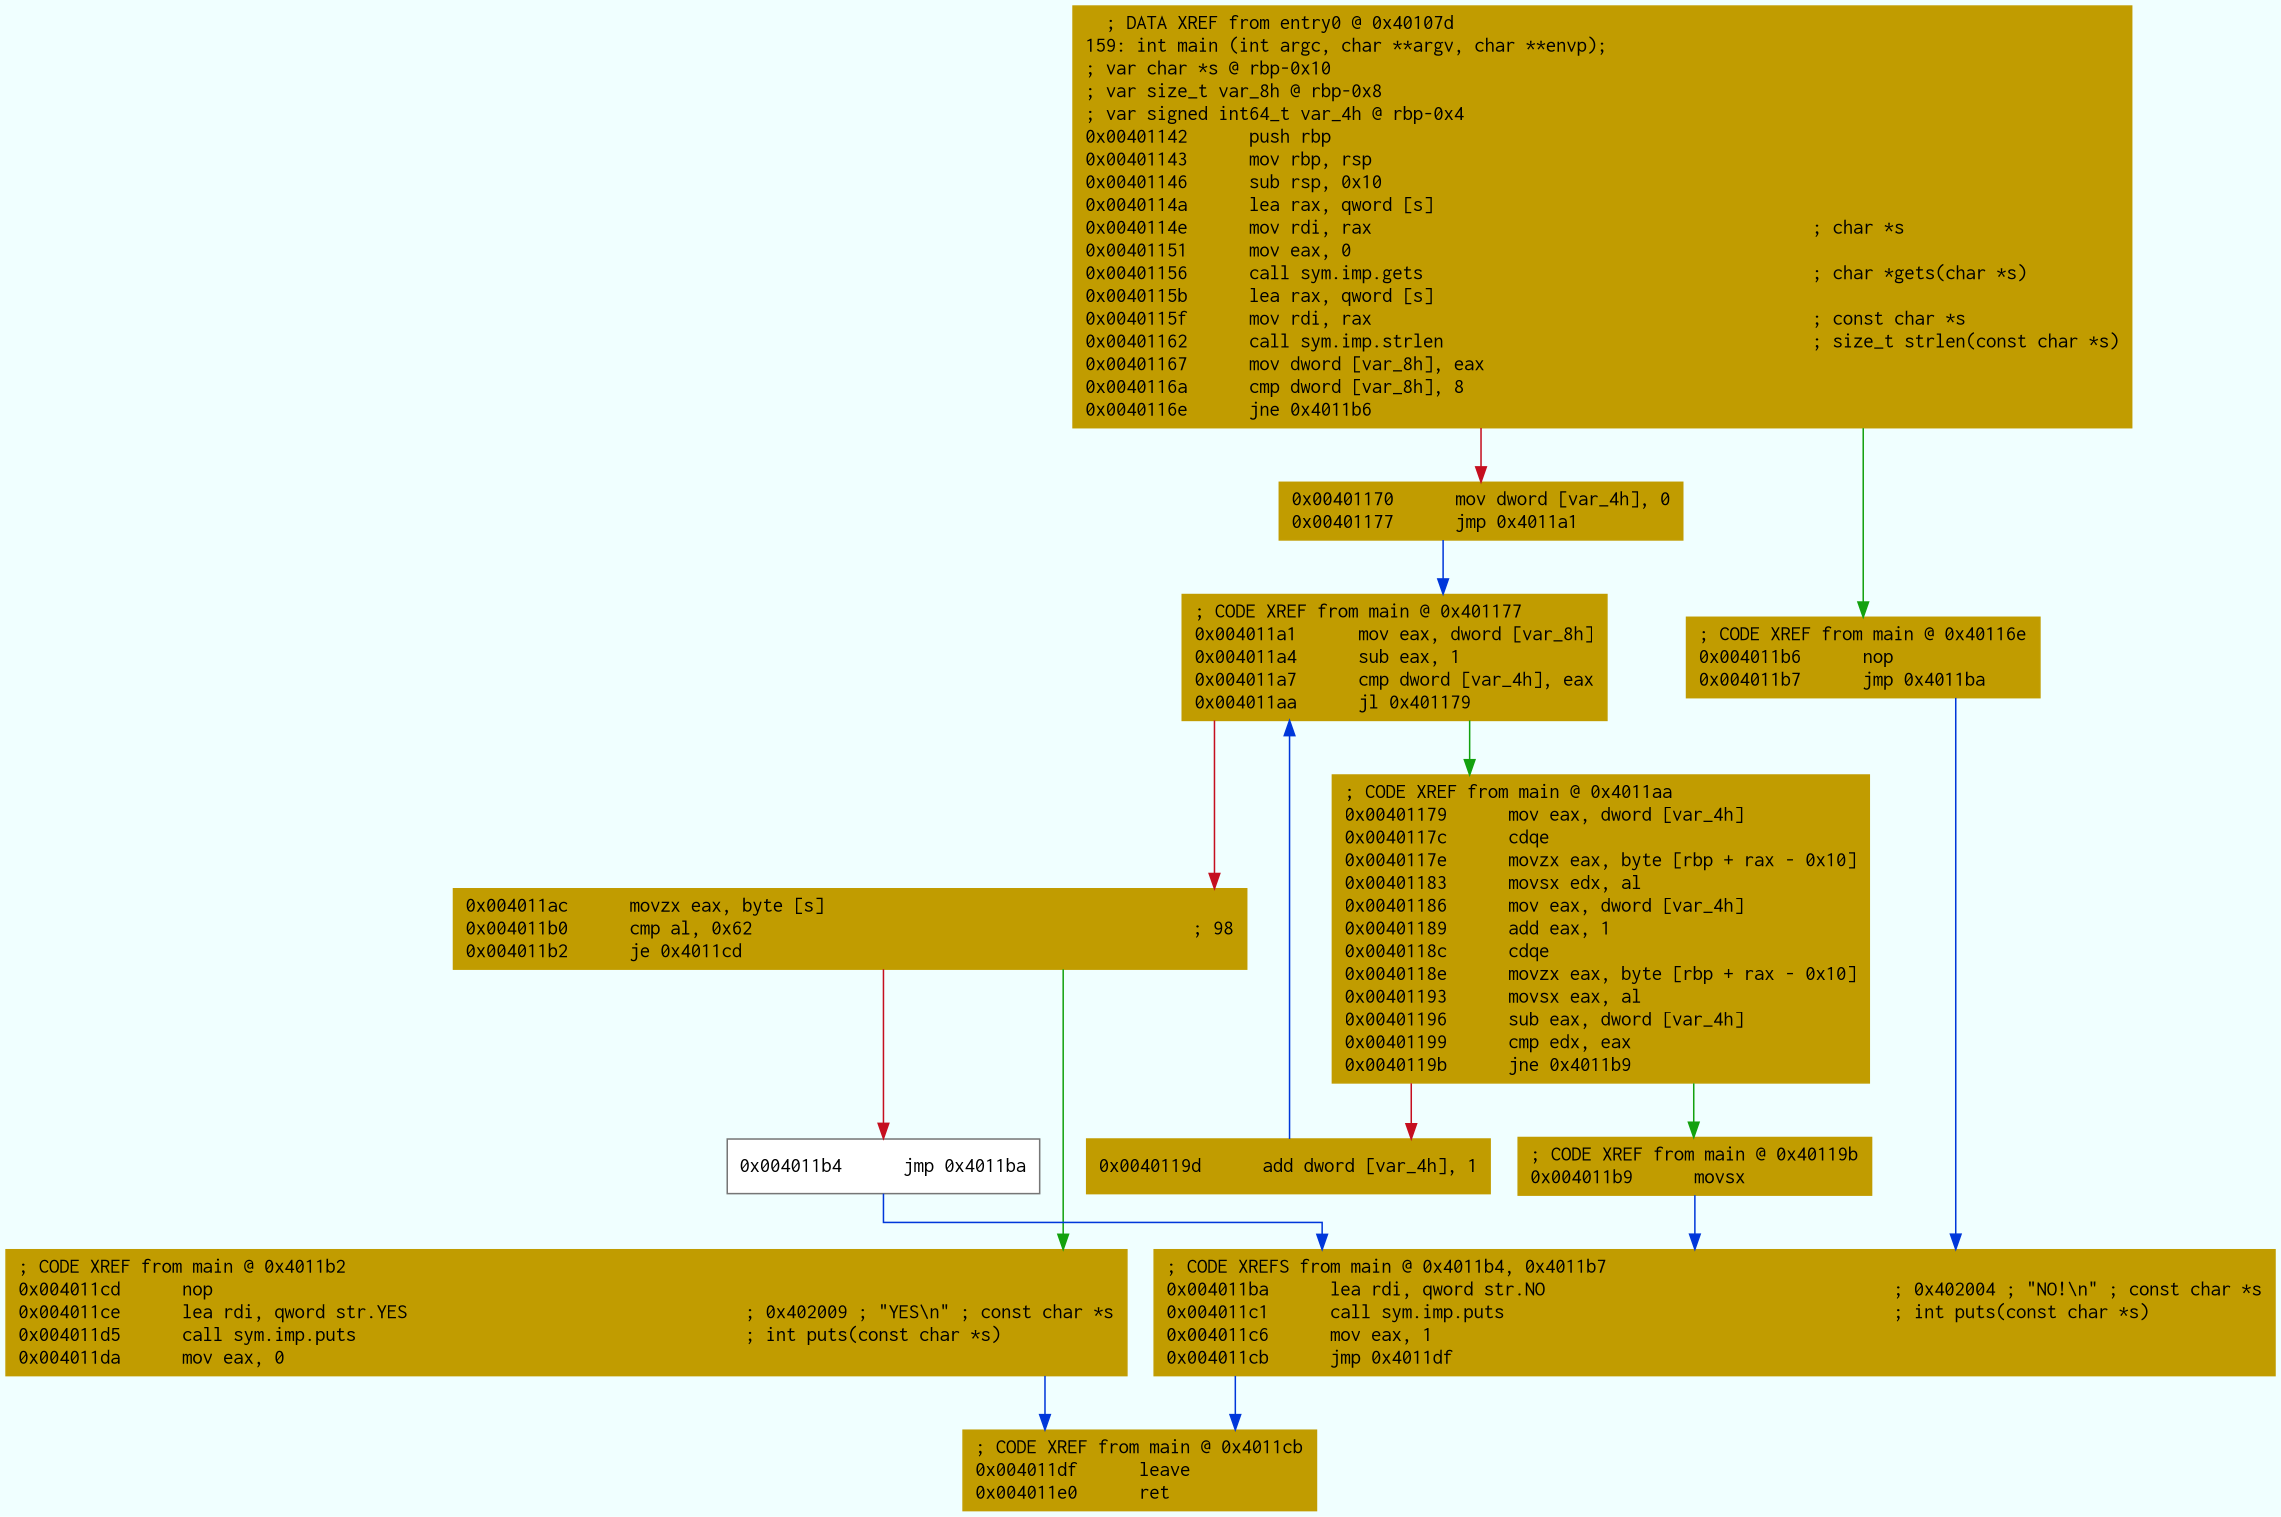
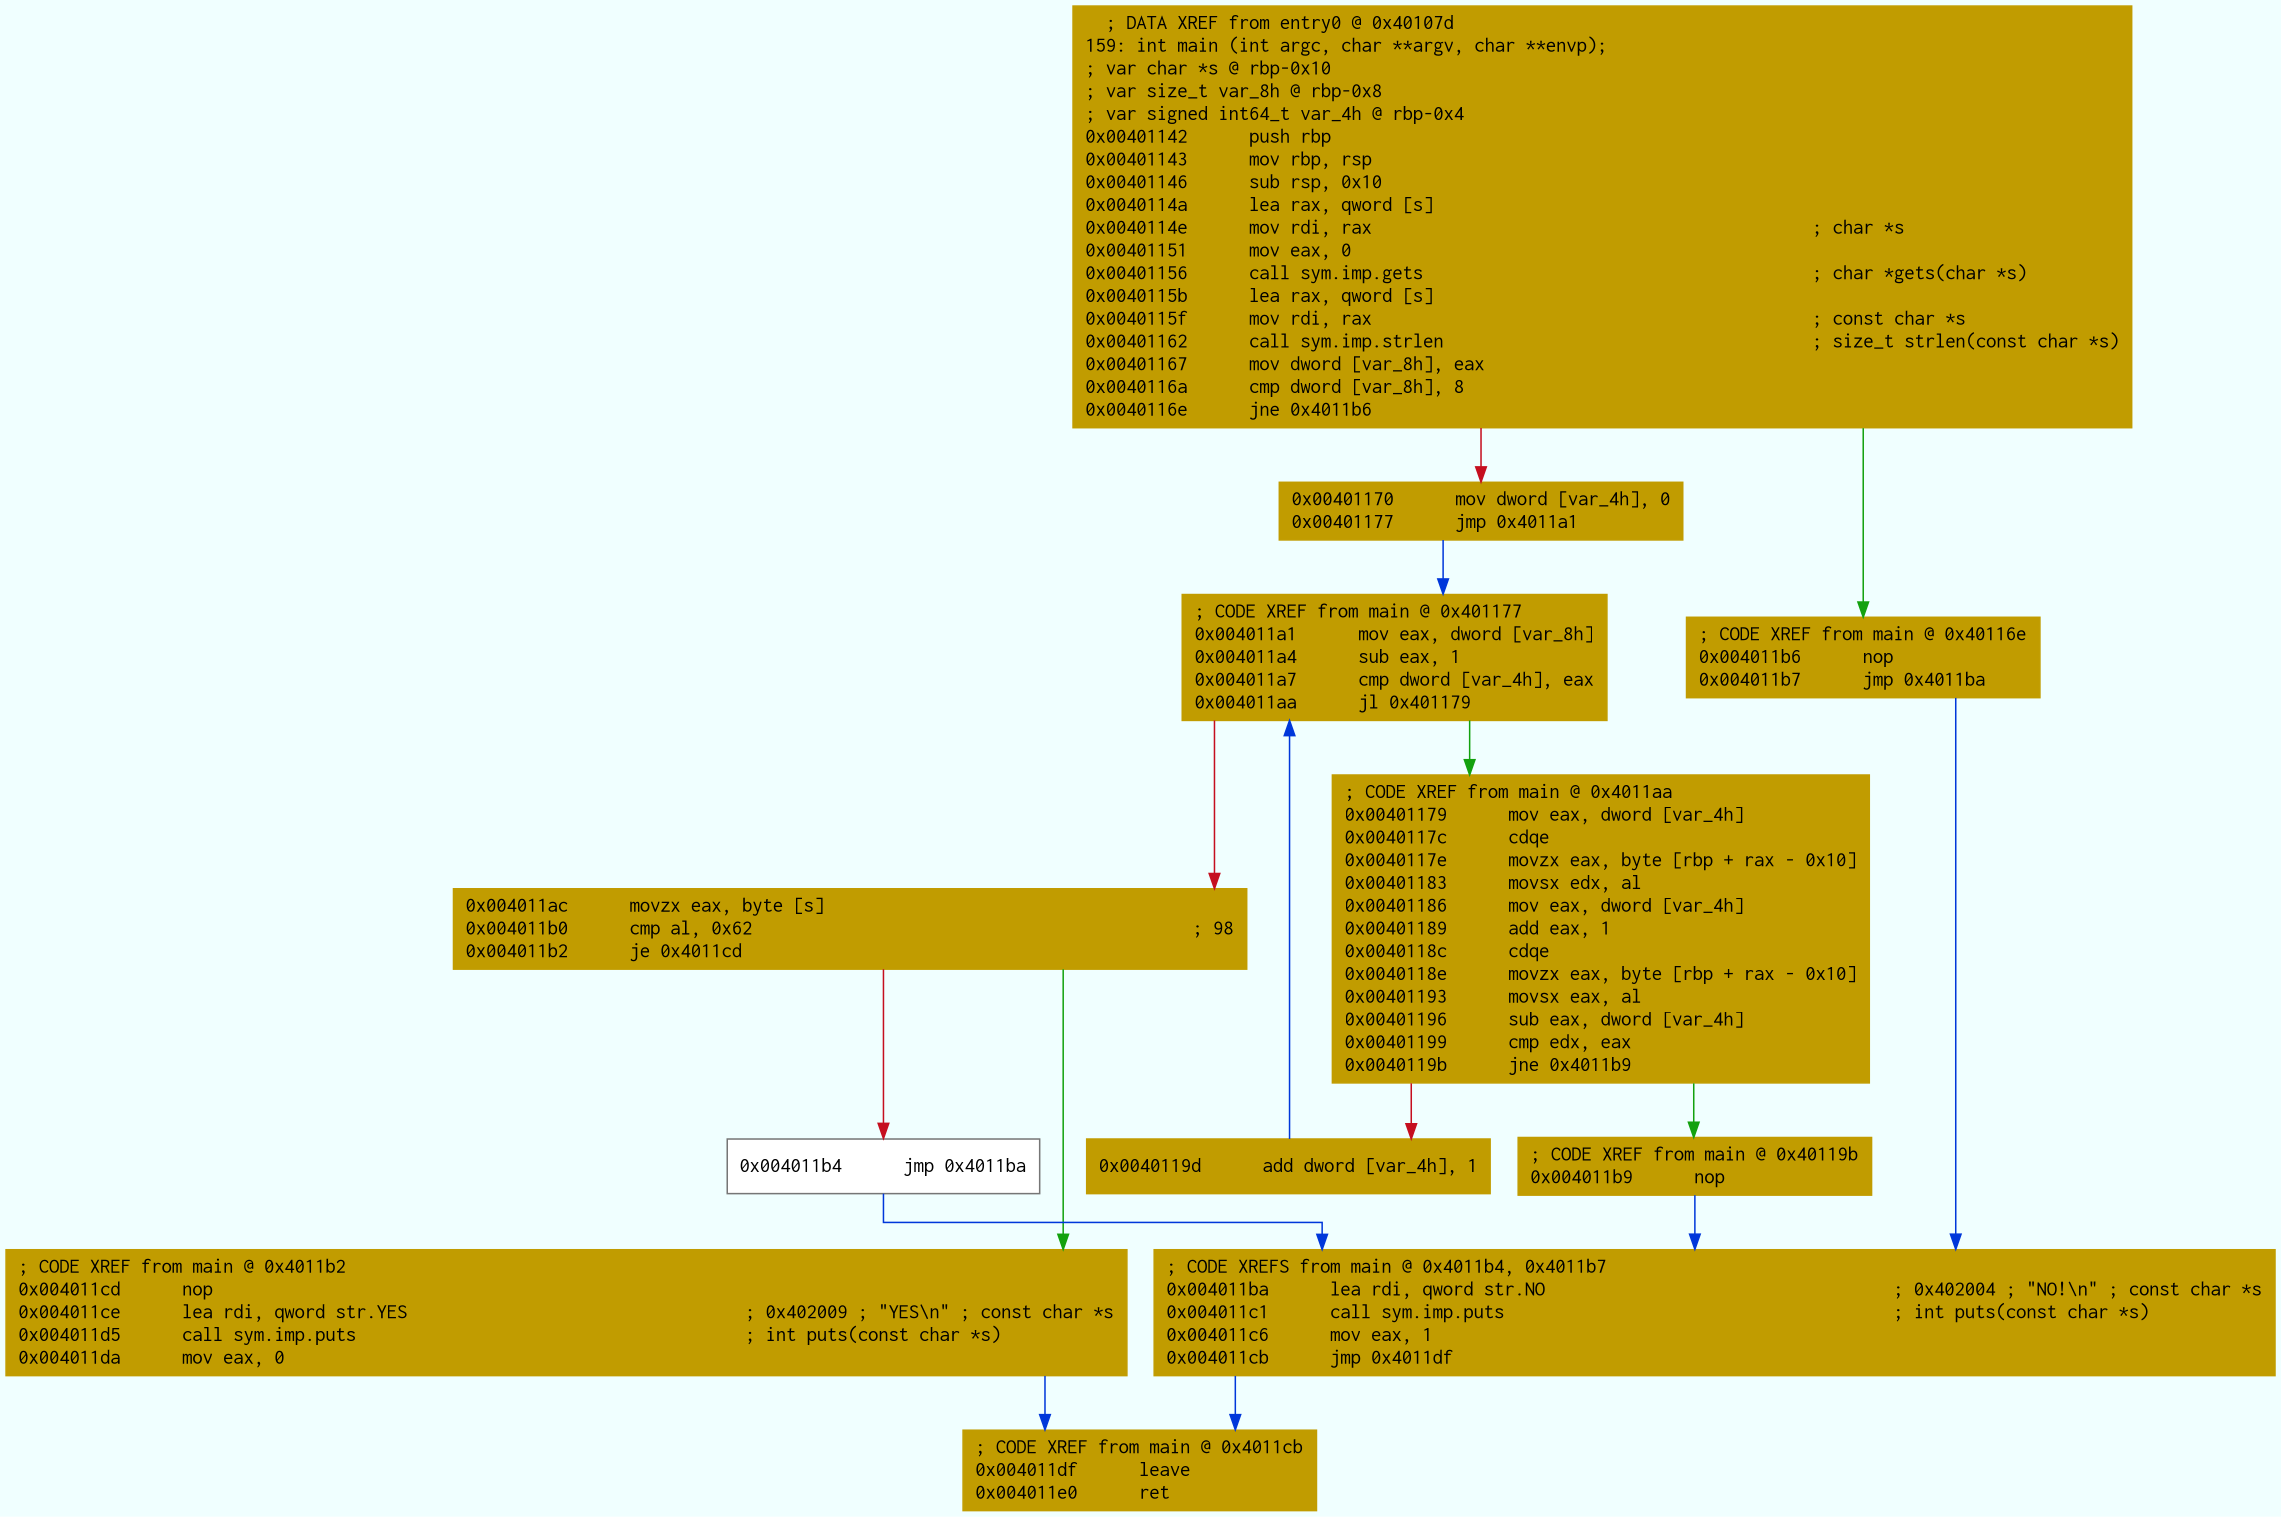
node "; CODE XREF from main @ 0x40119b 0x004011b9      movsx": label "; CODE XREF from main @ 0x40119b 0x004011b9      movsx" -> "; CODE XREF from main @ 0x40119b 0x004011b9      nop"
